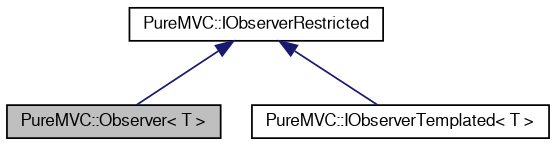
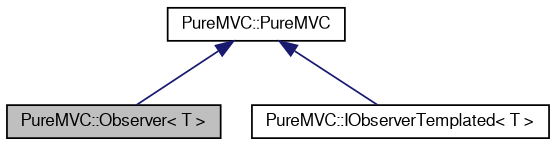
node "PureMVC::IObserverRestricted": label "PureMVC::IObserverRestricted" -> "PureMVC::PureMVC"
